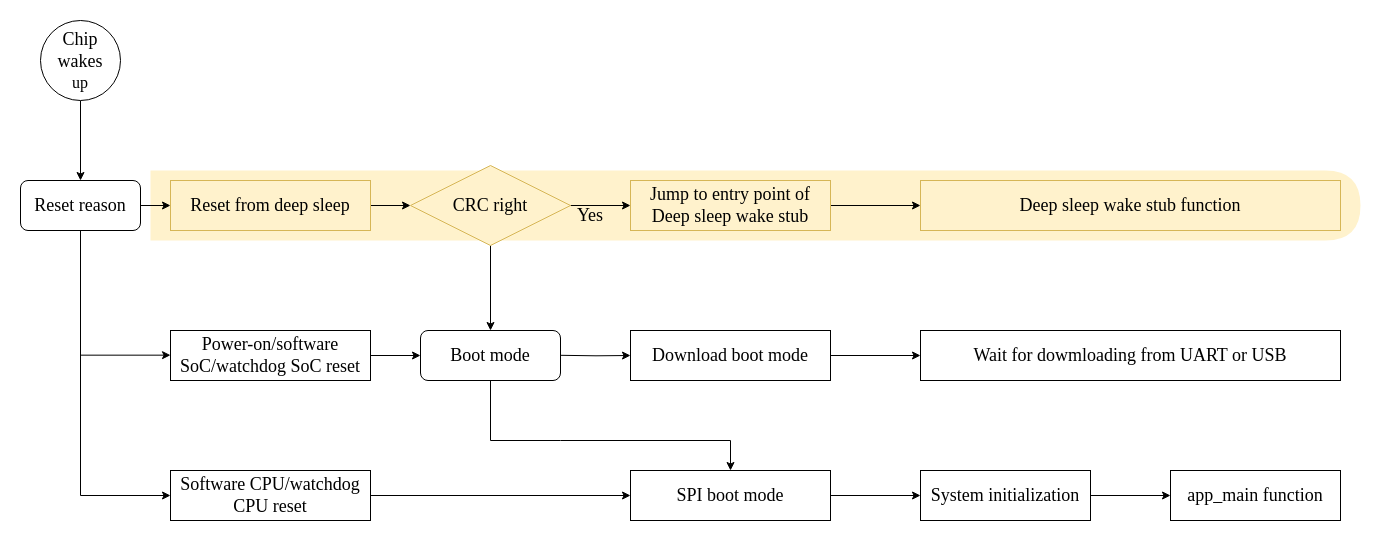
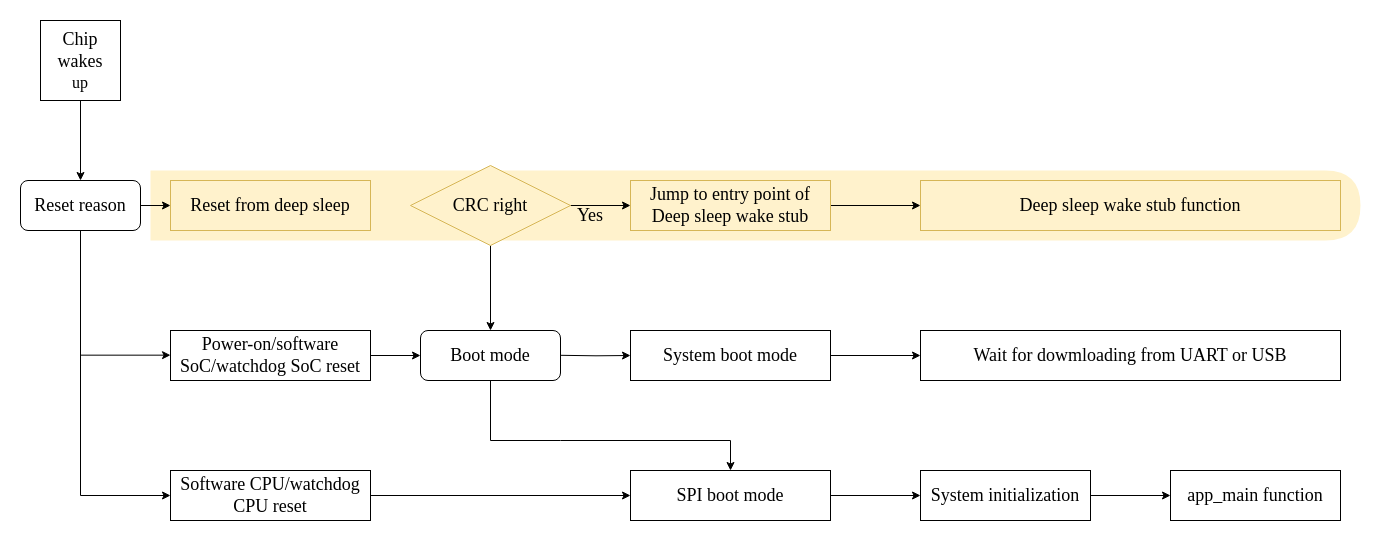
node "Chip wakes up": shape ellipse -> rectangle
edge "Reset from deep sleep" -> "CRC right": removed
node "Download boot mode": label "Download boot mode" -> "System boot mode"
